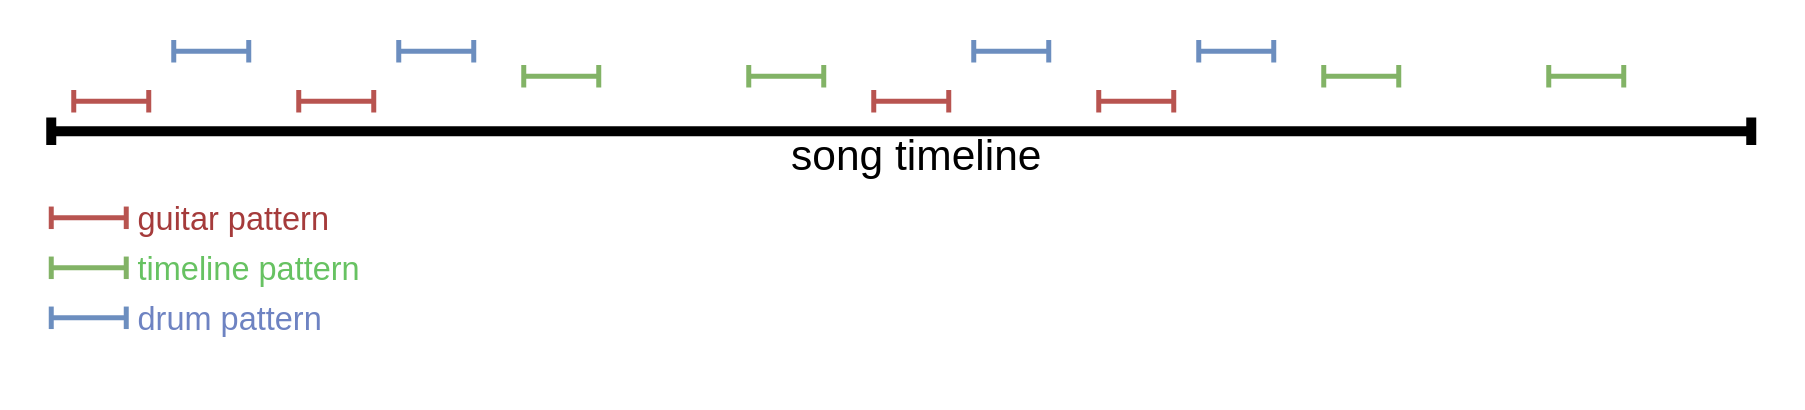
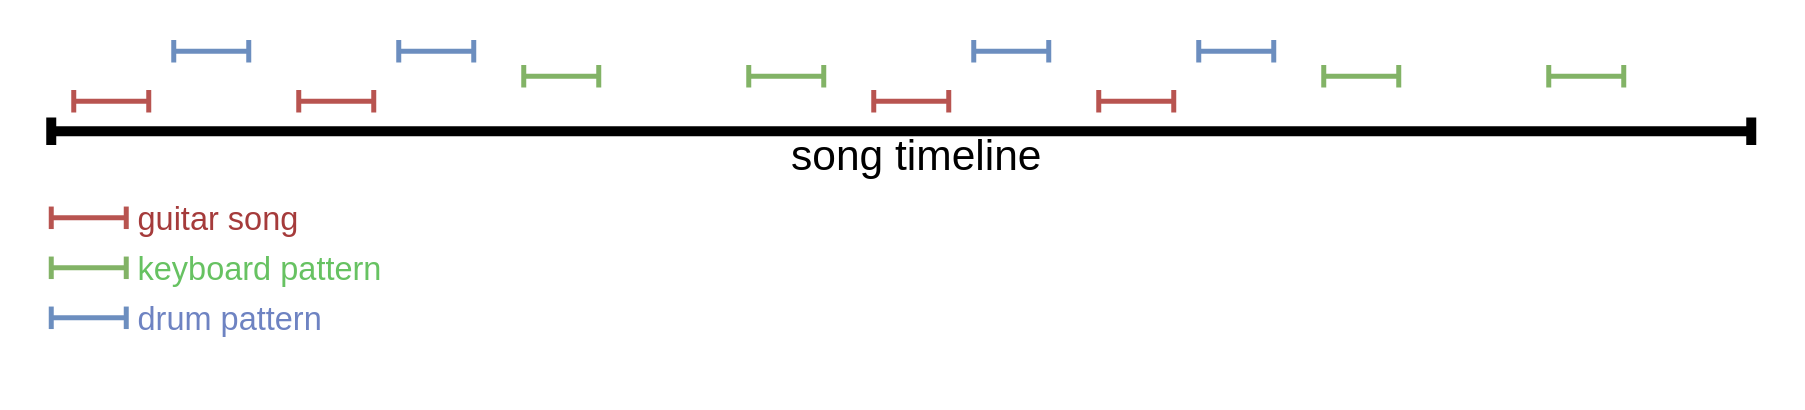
node "guitar pattern": label "guitar pattern" -> "guitar song"
node "timeline pattern": label "timeline pattern" -> "keyboard pattern"
